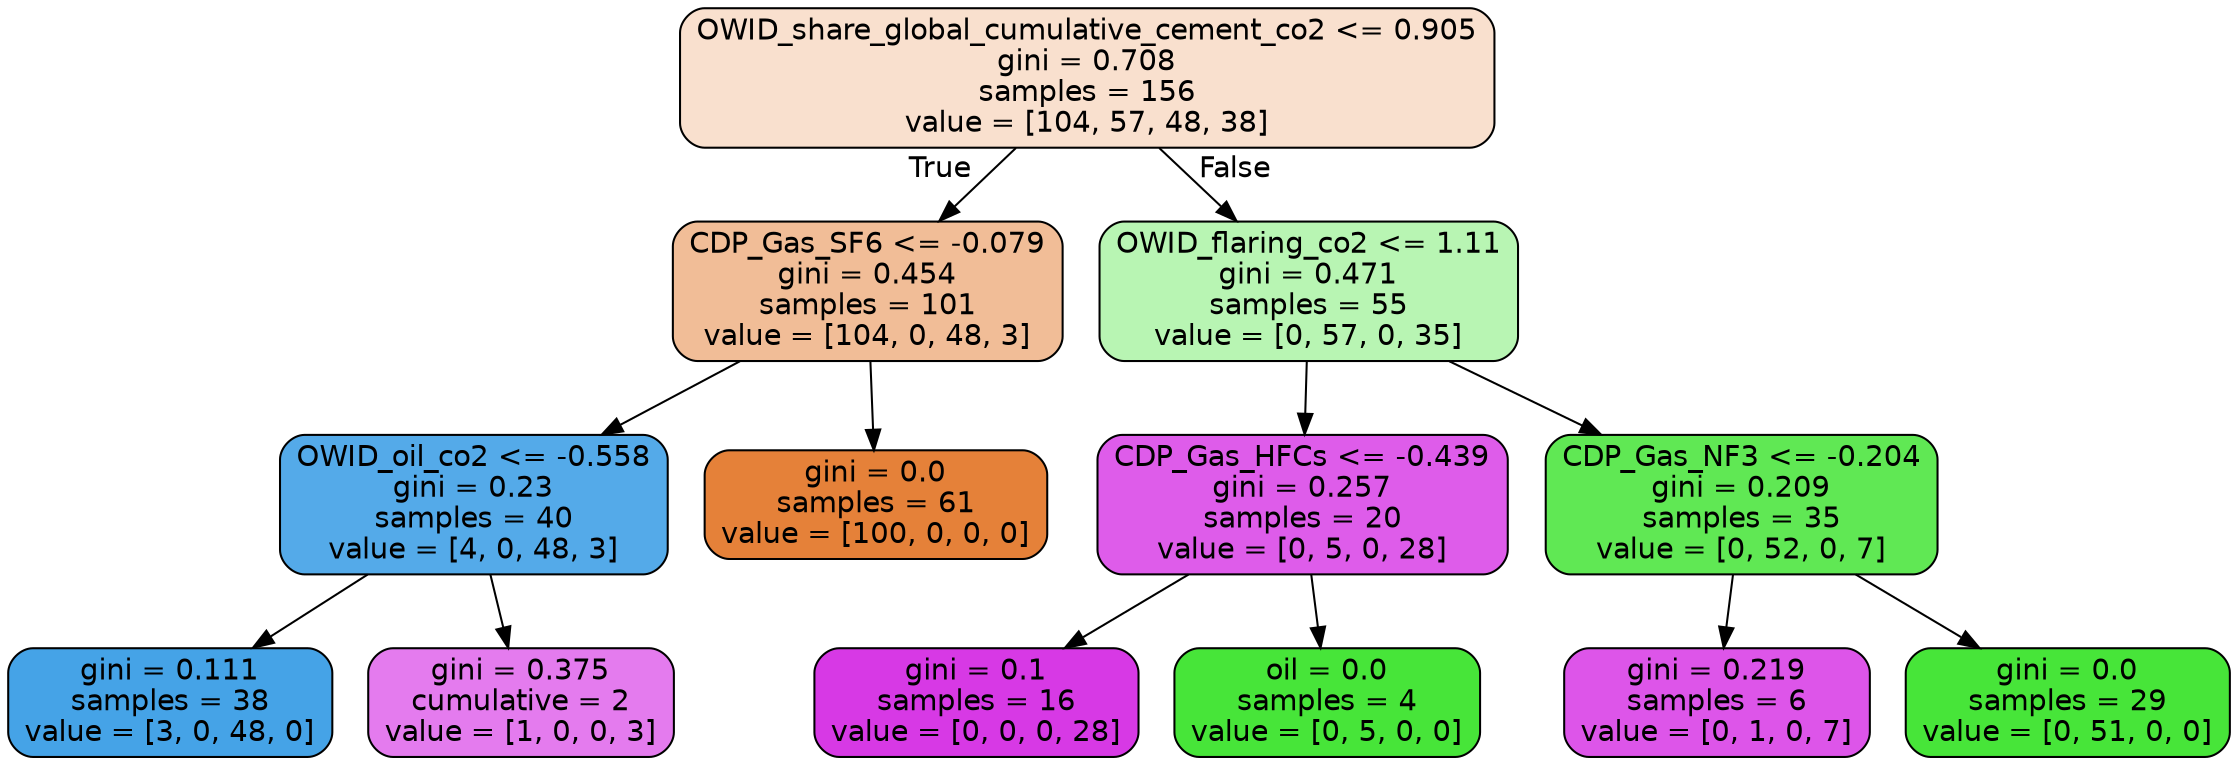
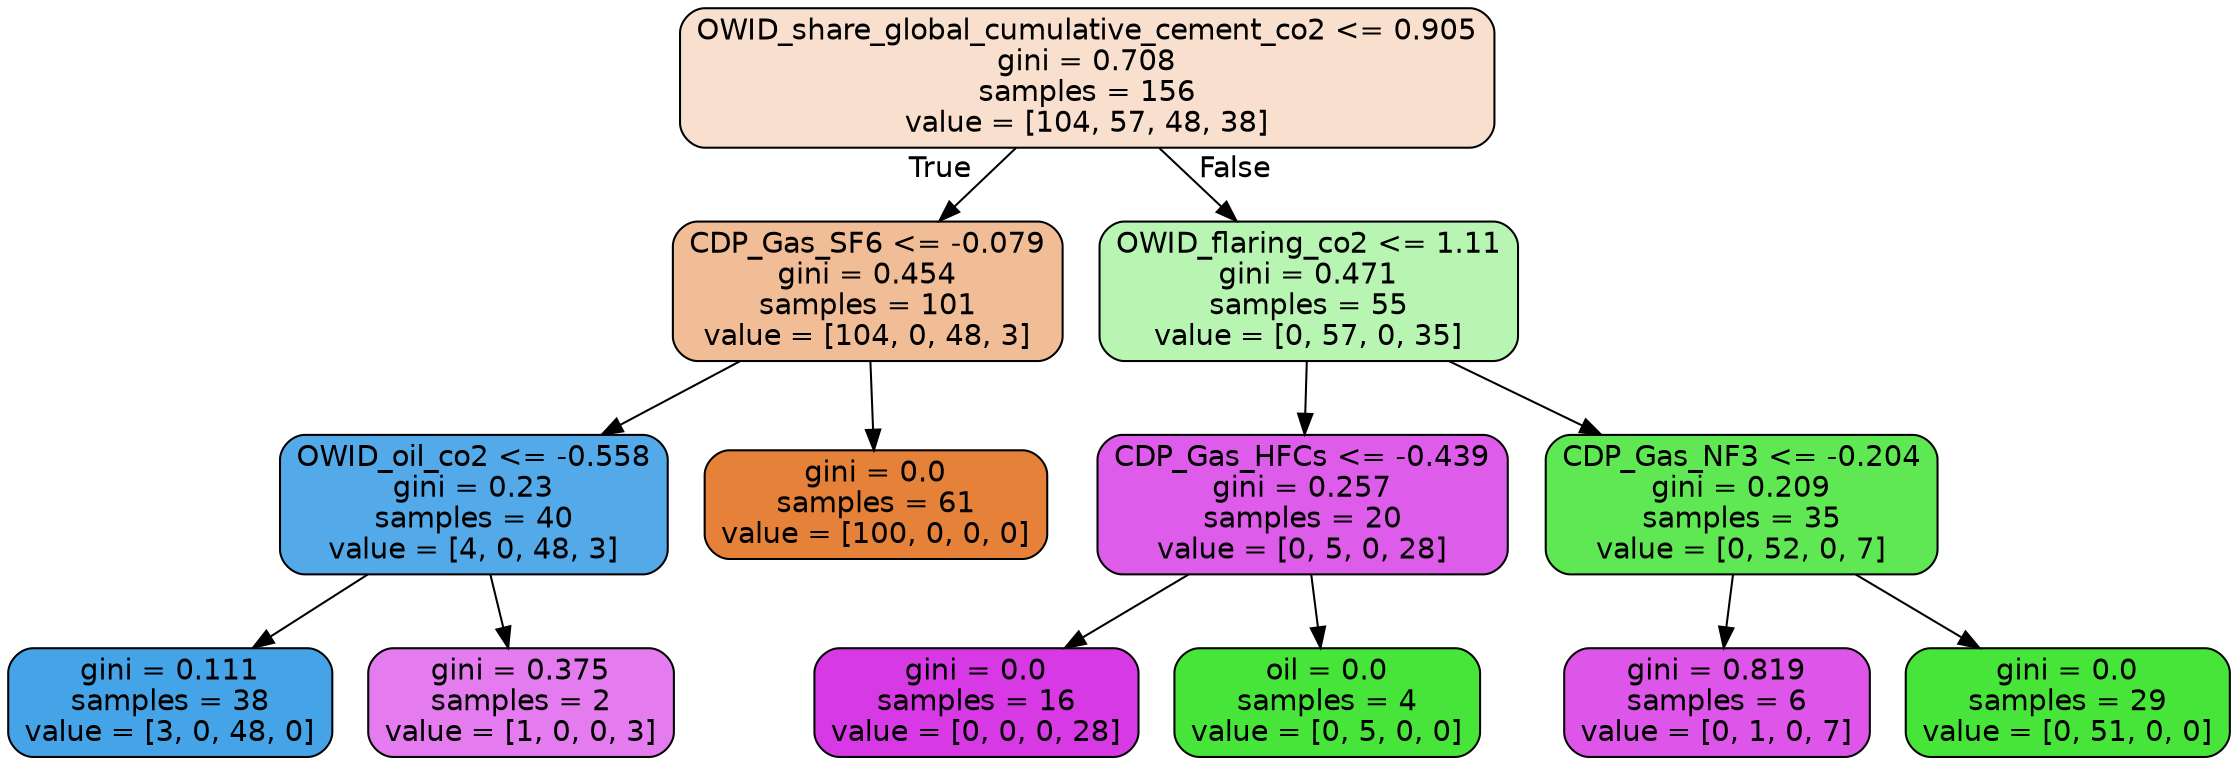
node "gini = 0.375 cumulative = 2 value = [1, 0, 0, 3]": label "gini = 0.375 cumulative = 2 value = [1, 0, 0, 3]" -> "gini = 0.375 samples = 2 value = [1, 0, 0, 3]"
node "gini = 0.1 samples = 16 value = [0, 0, 0, 28]": label "gini = 0.1 samples = 16 value = [0, 0, 0, 28]" -> "gini = 0.0 samples = 16 value = [0, 0, 0, 28]"
node "gini = 0.219 samples = 6 value = [0, 1, 0, 7]": label "gini = 0.219 samples = 6 value = [0, 1, 0, 7]" -> "gini = 0.819 samples = 6 value = [0, 1, 0, 7]"
